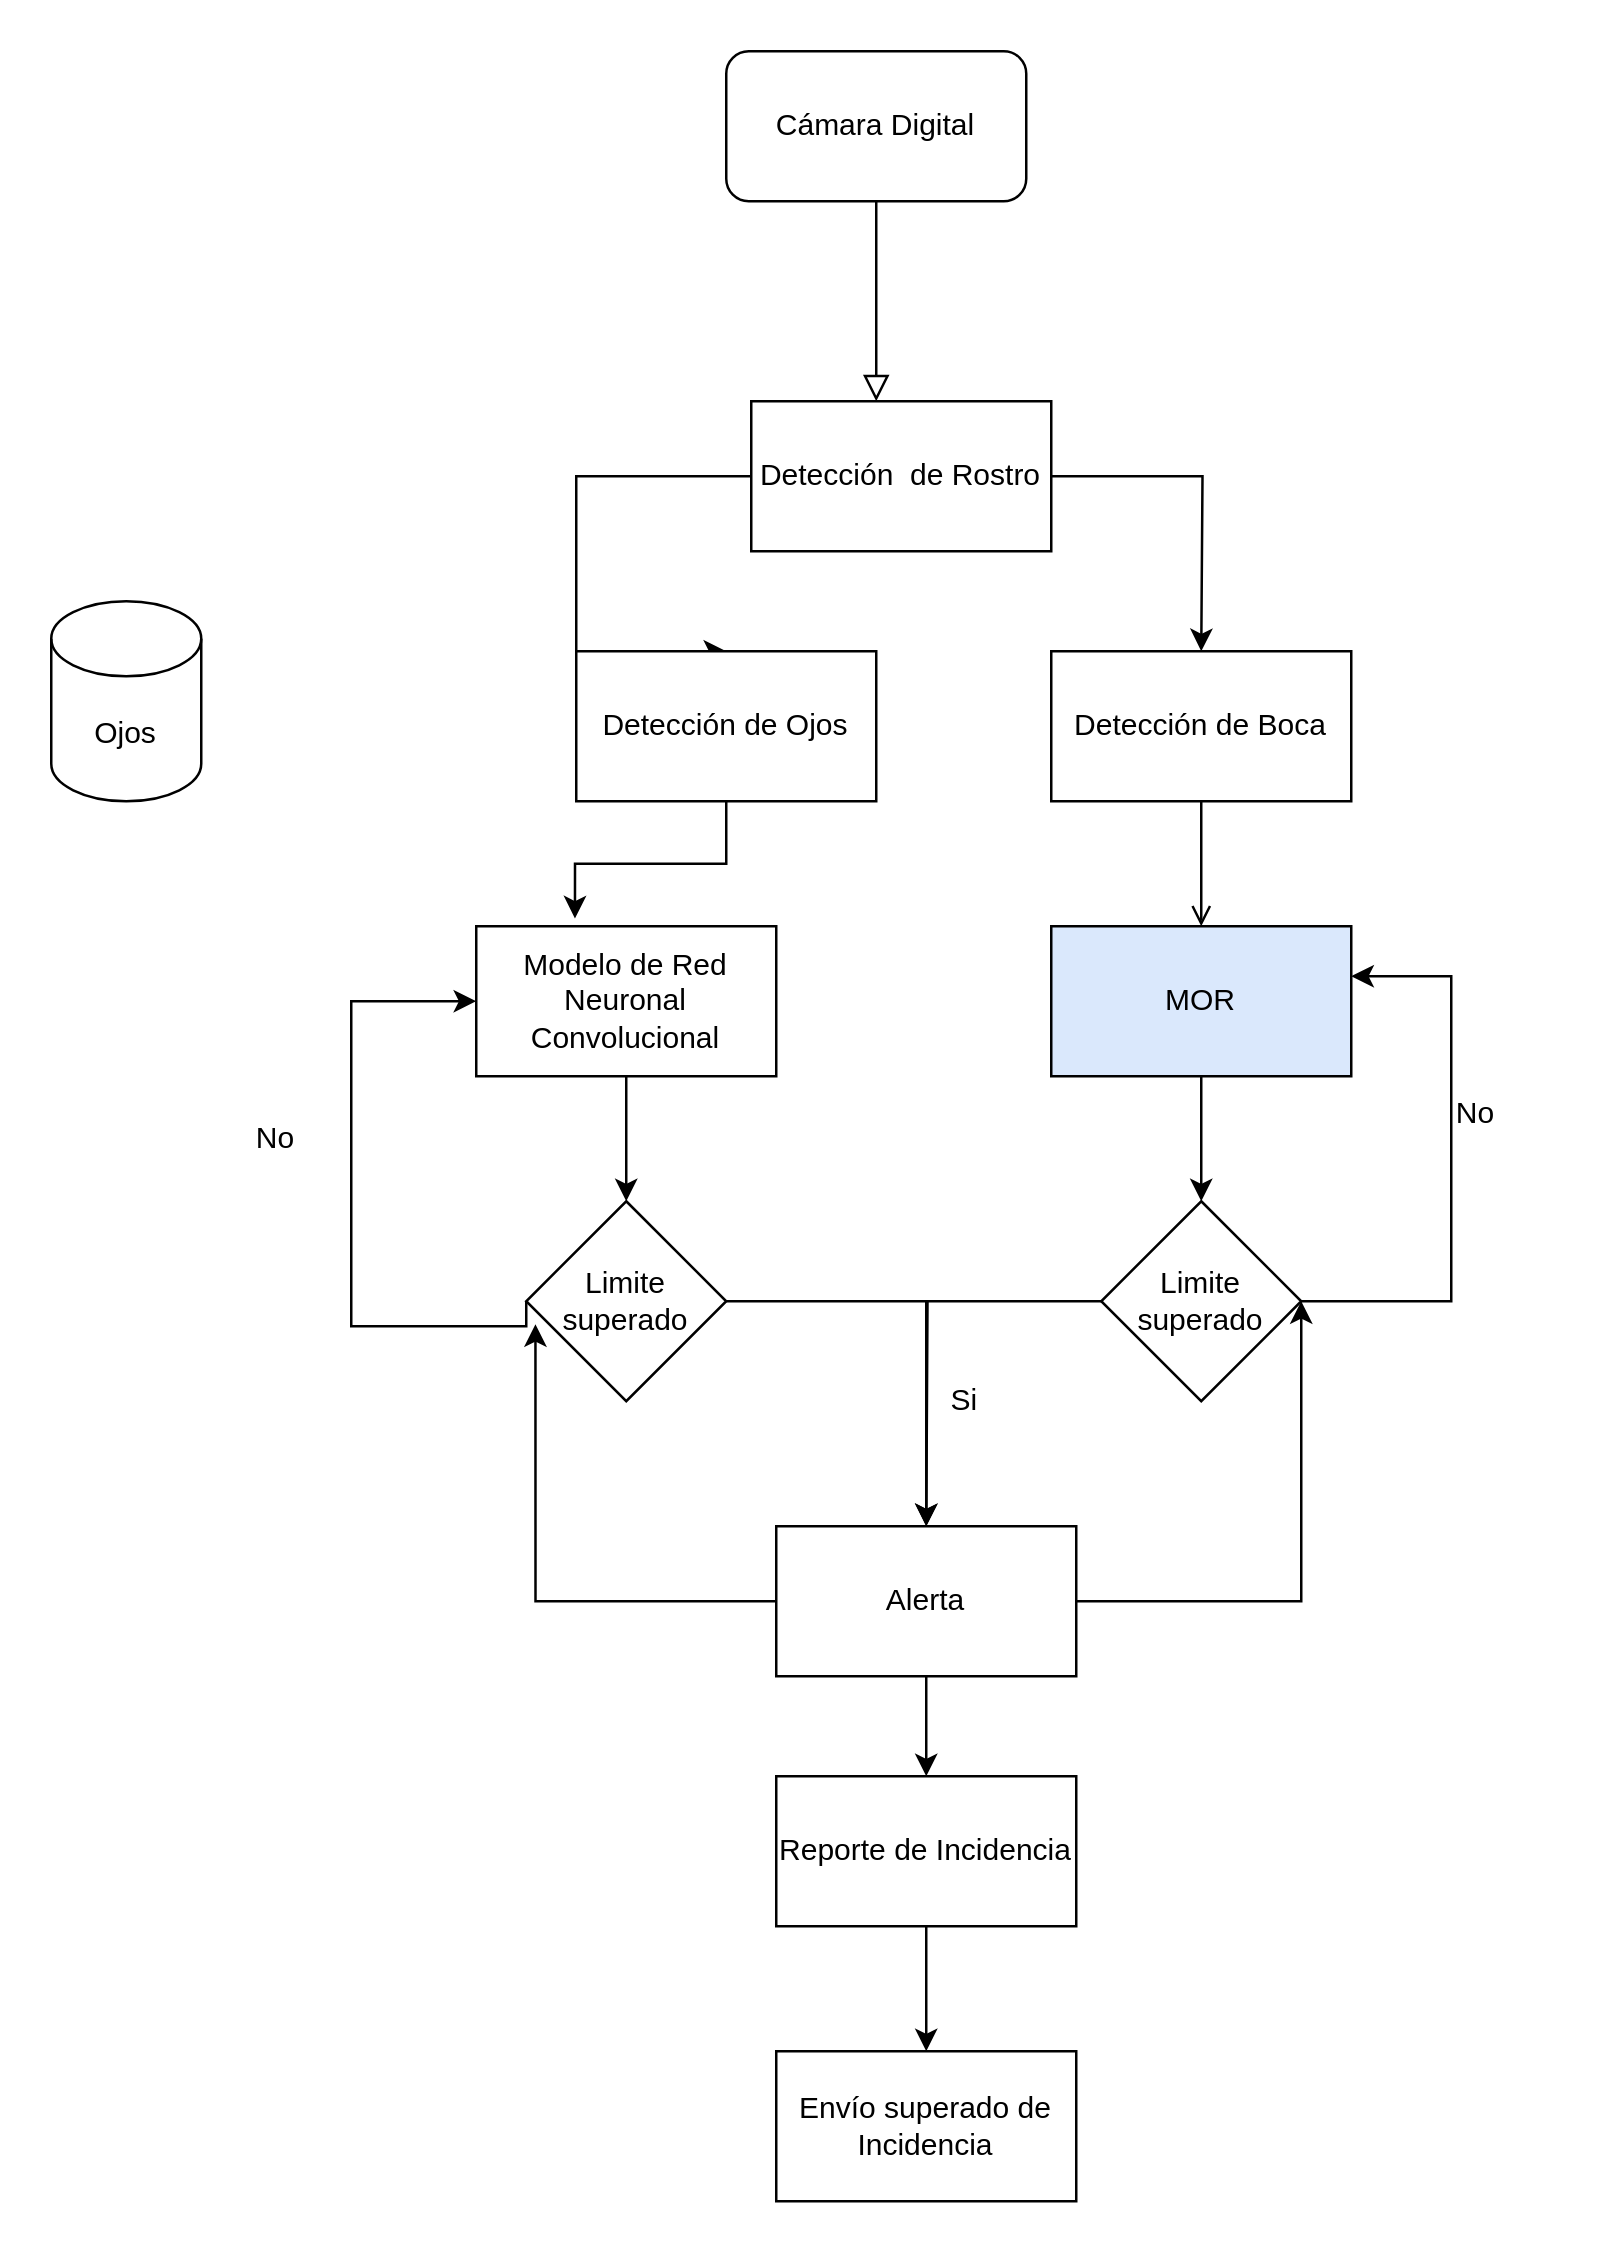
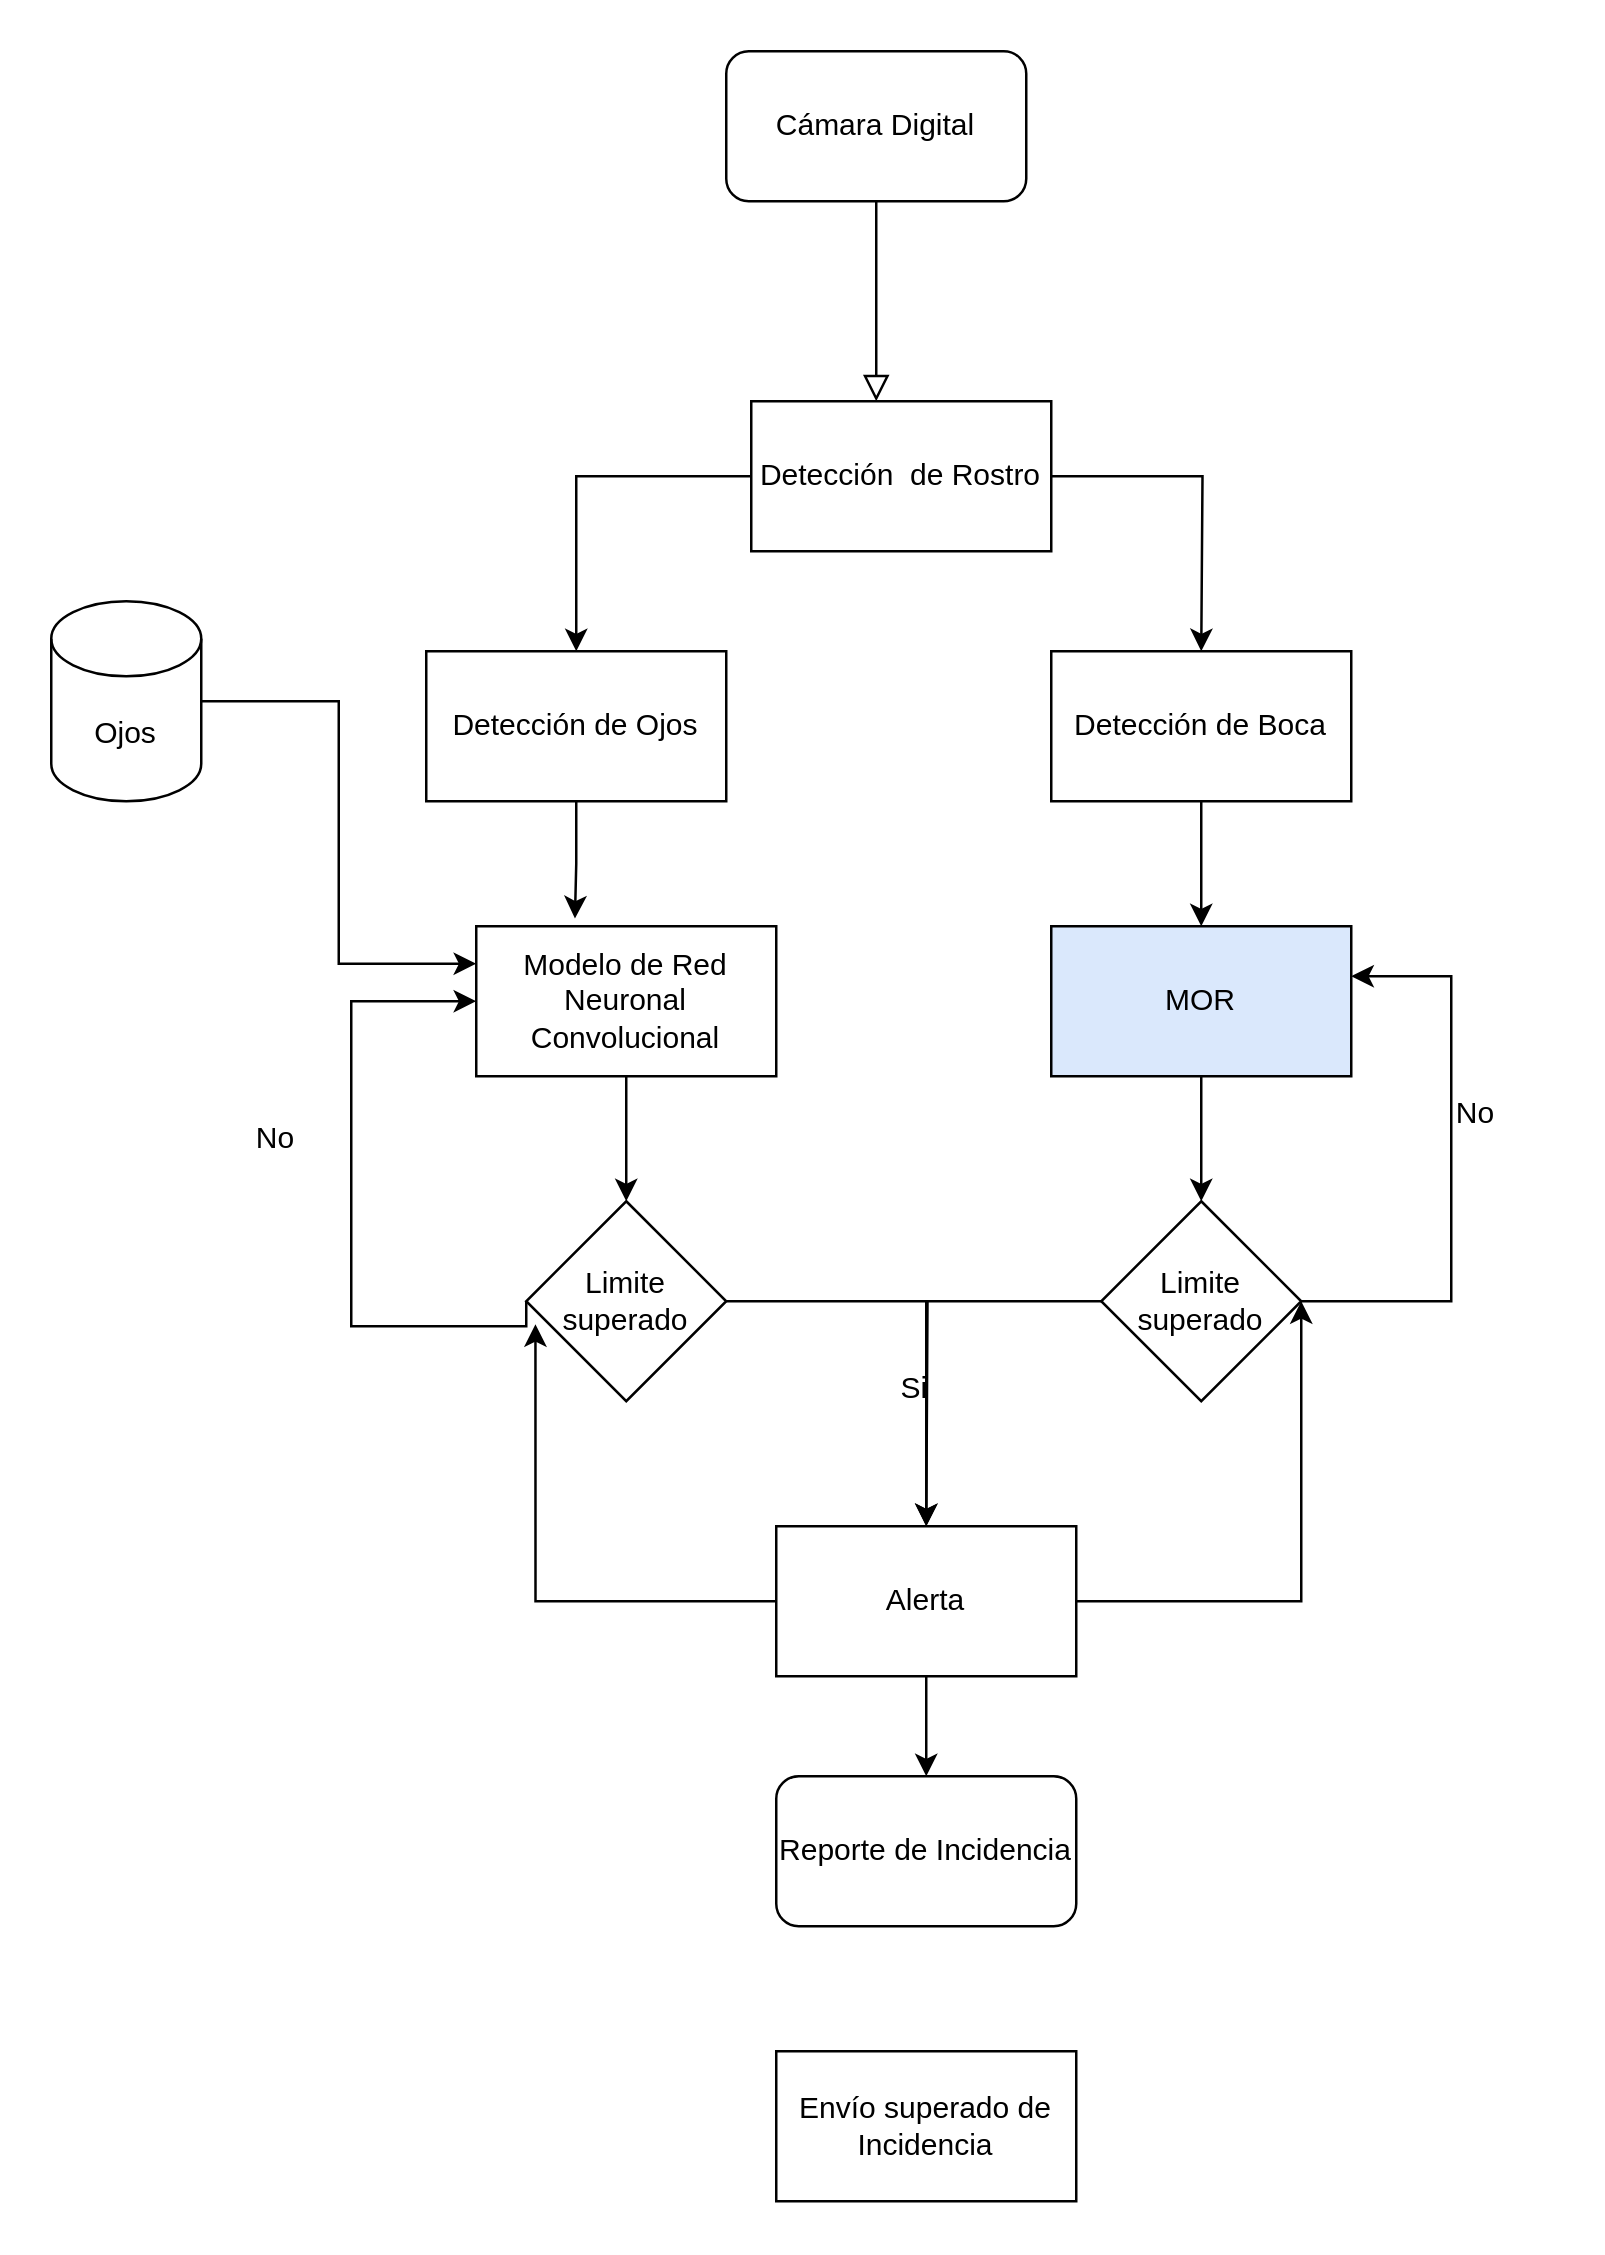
node "Detección de Ojos": moved (726, 726) -> (576, 726)
edge "Ojos" -> "Modelo de Red Neuronal Convolucional": added
edge "Detección de Boca" -> "MOR": arrowhead open -> classic
node "Si": moved (964, 1401) -> (914, 1389)
node "Reporte de Incidencia": shape rectangle -> rounded rectangle
edge "Reporte de Incidencia" -> "Envío superado de Incidencia": removed
